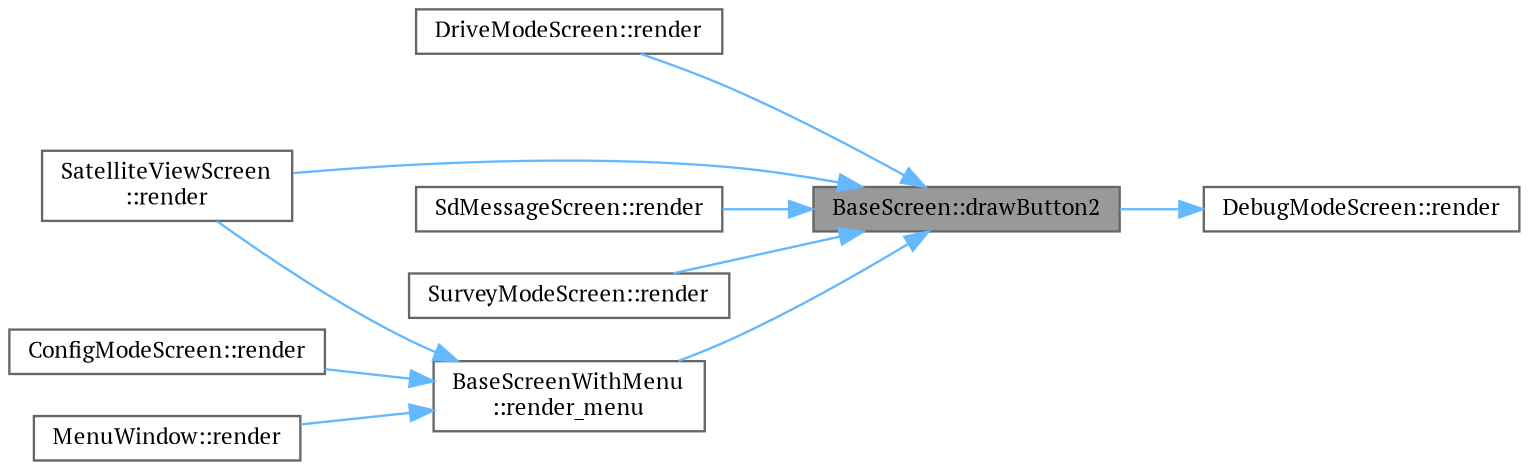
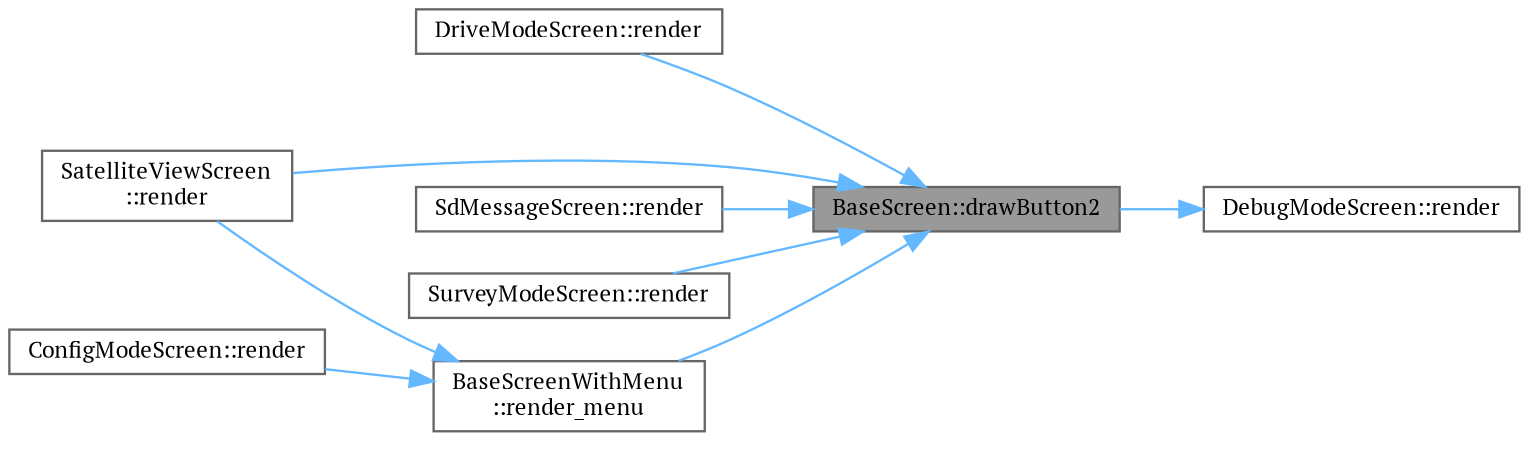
node "MenuWindow::render": removed
